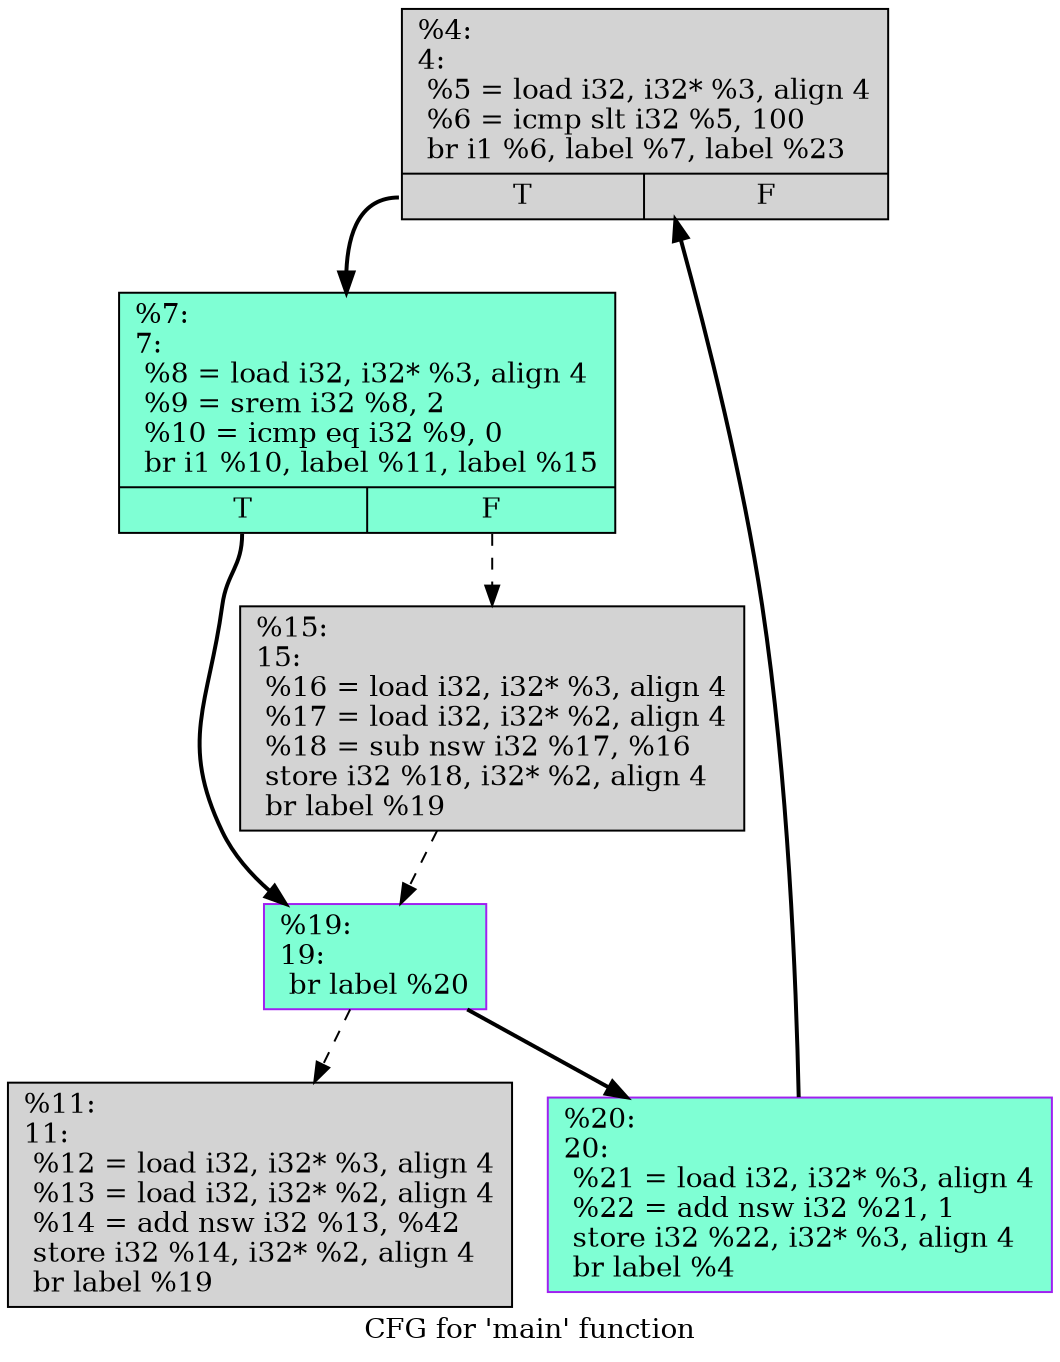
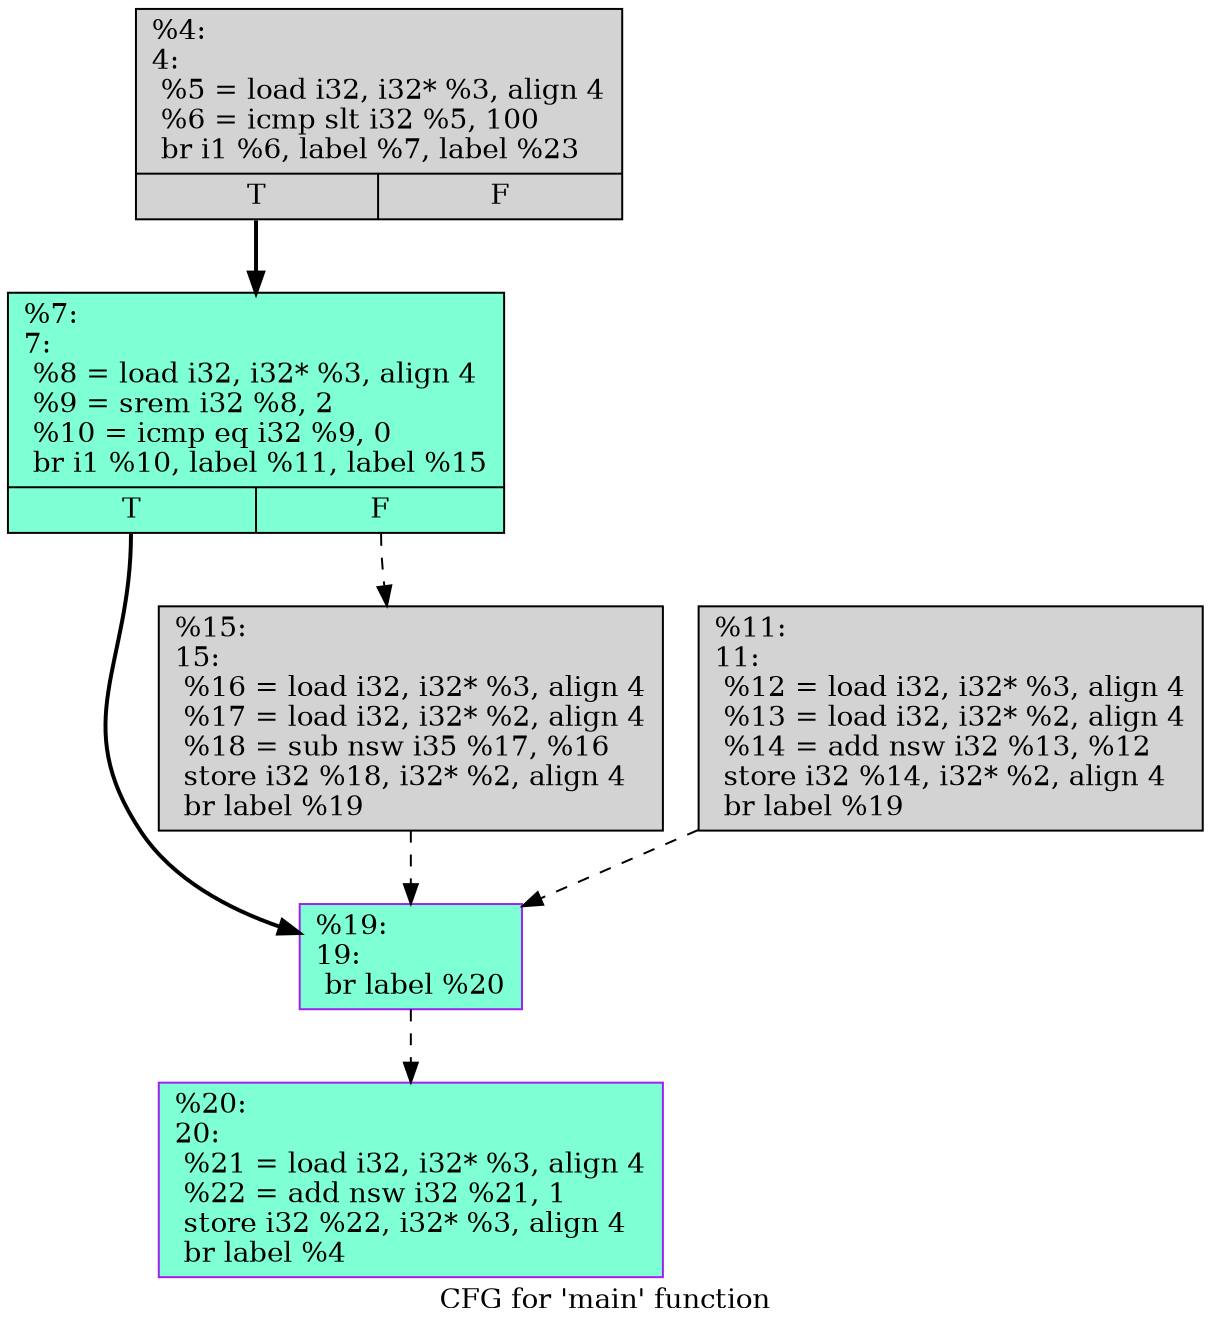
edge "%20:" -> "%4:": removed
node "%15:": text "%18 = sub nsw i32 %17, %16" -> "%18 = sub nsw i35 %17, %16"
edge "%19:" -> "%11:": reversed
edge "%19:" -> "%20:": style bold -> dashed
node "%11:": text "%14 = add nsw i32 %13, %42" -> "%14 = add nsw i32 %13, %12"
